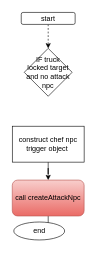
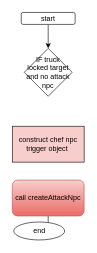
edge "start" -> "IF truck locked target and no attack npc": style dashed -> solid
node "construct chef npc trigger object": fillcolor #ffffff -> #f8cecc
edge "construct chef npc trigger object" -> "call createAttackNpc": removed
